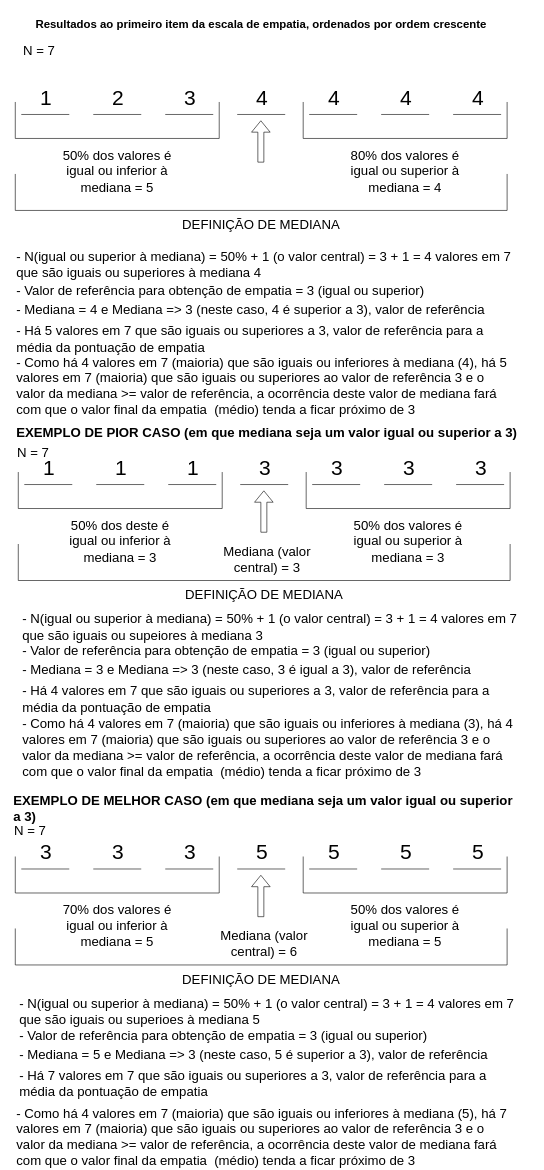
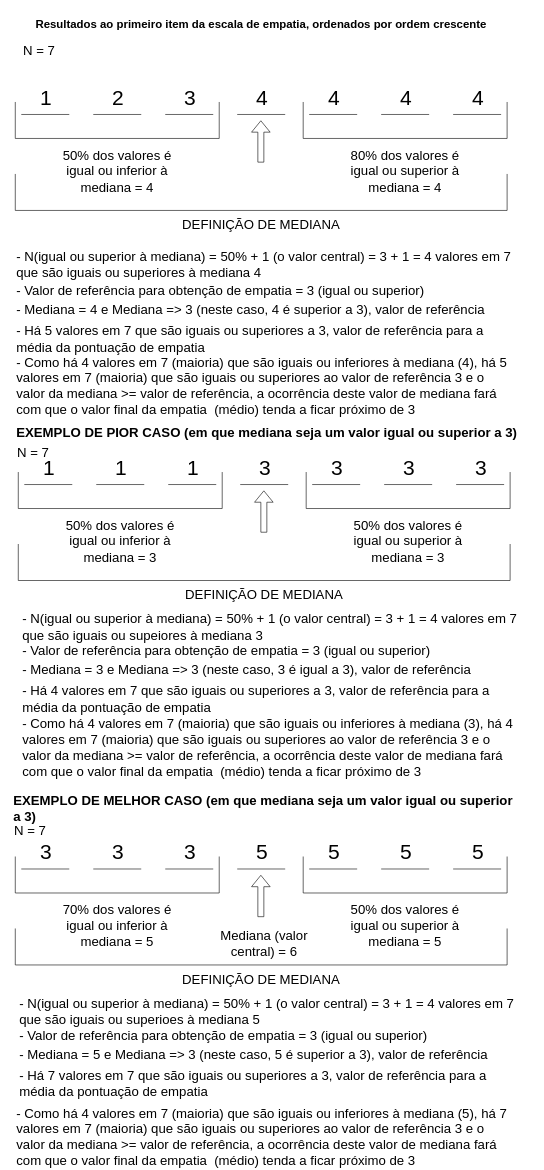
node "50% dos valores é igual ou inferior à mediana = 5": label "50% dos valores é igual ou inferior à mediana = 5" -> "50% dos valores é igual ou inferior à mediana = 4"
node "50% dos deste é igual ou inferior à mediana = 3": label "50% dos deste é igual ou inferior à mediana = 3" -> "50% dos valores é igual ou inferior à mediana = 3"
node "Mediana (valor central) = 3": removed
